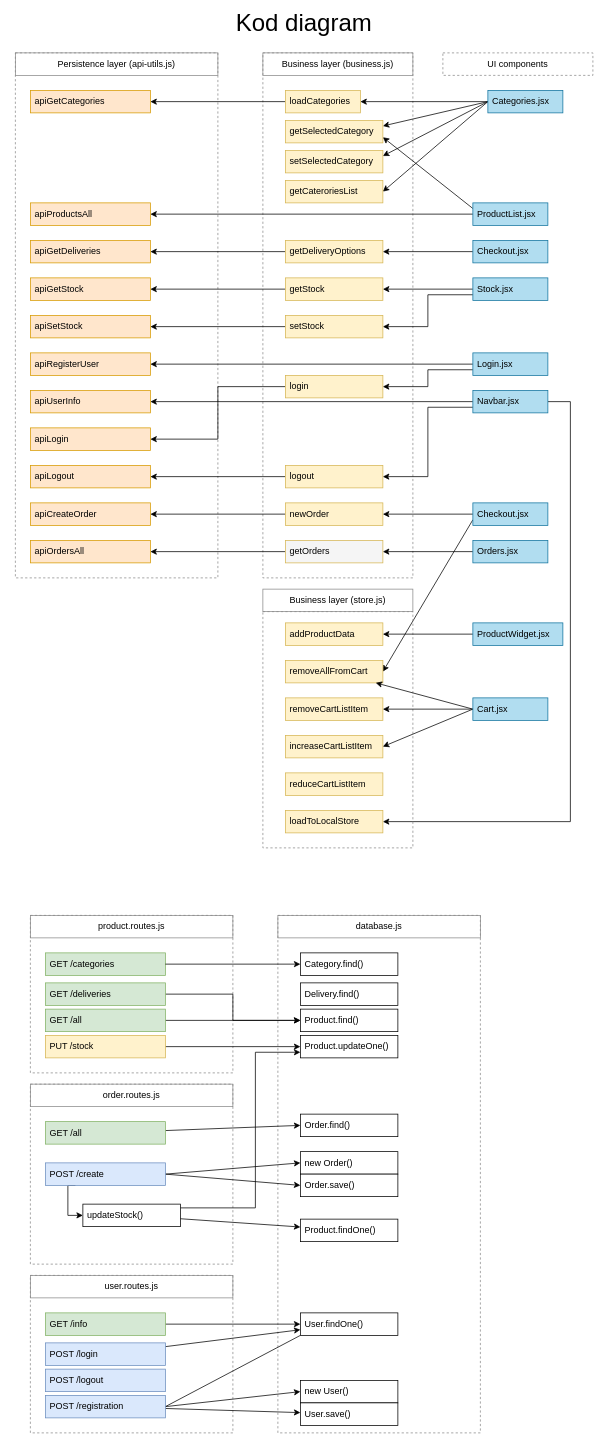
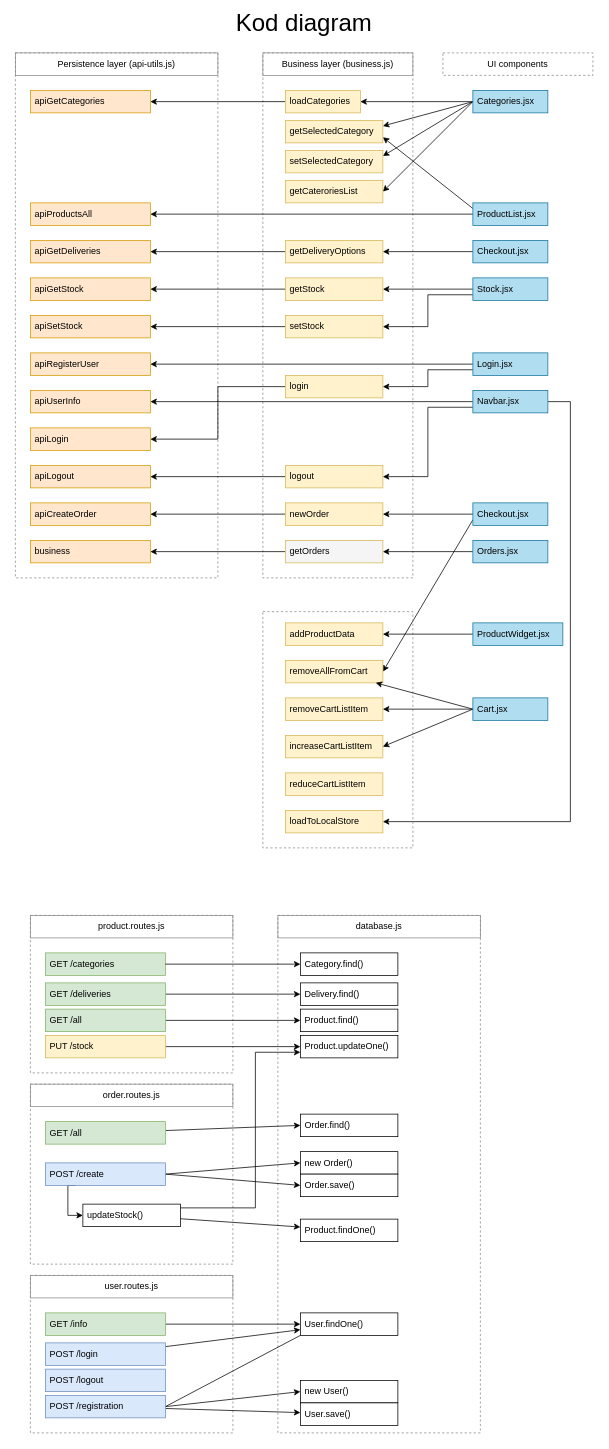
node "Categories.jsx": moved (525, 102) -> (510, 102)
node "apiOrdersAll": label "apiOrdersAll" -> "business"
node "Business layer (store.js)": removed
edge "GET /deliveries" -> "Product.find()": now "GET /deliveries" -> "Delivery.find()"
